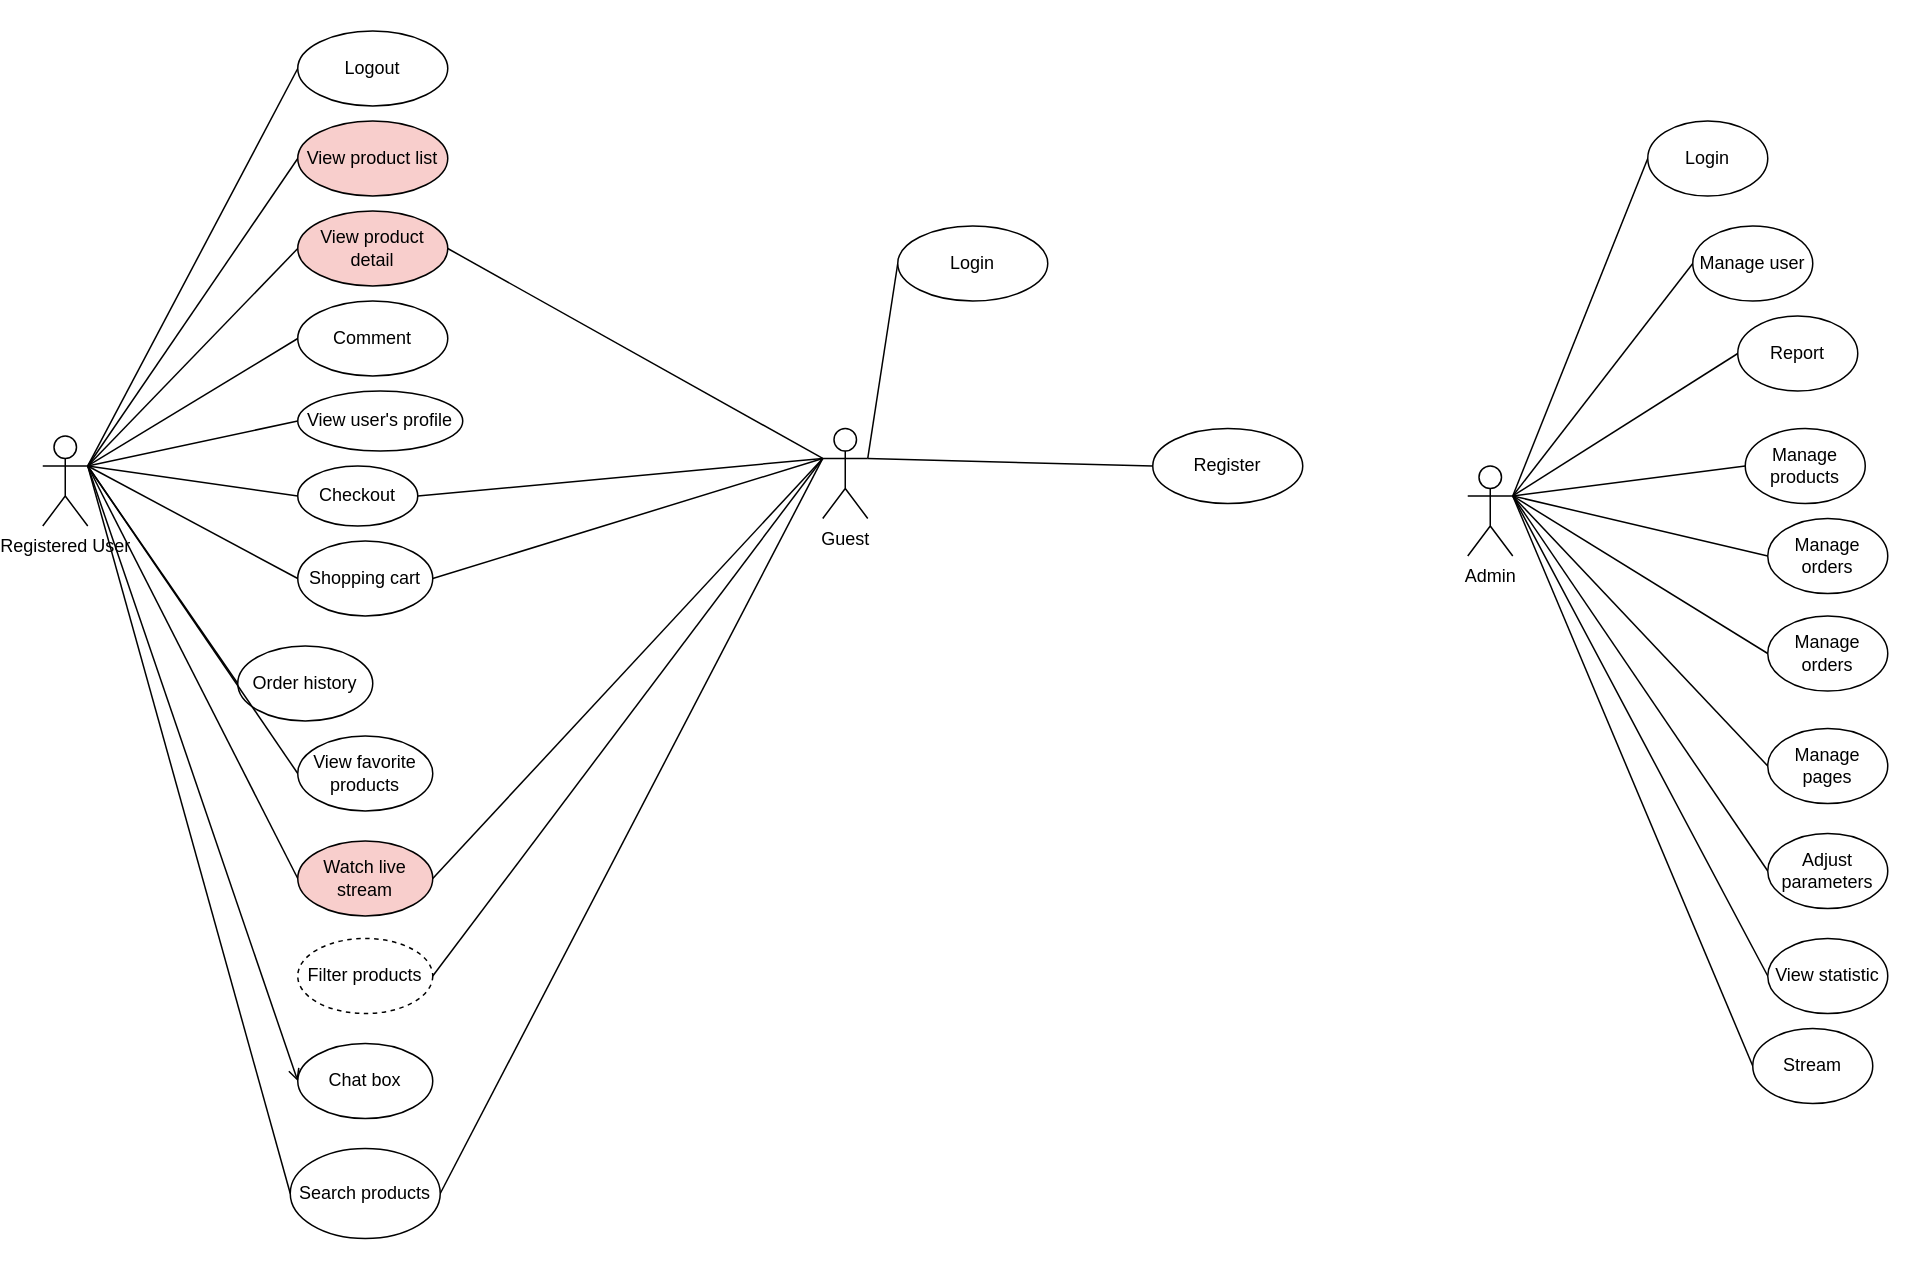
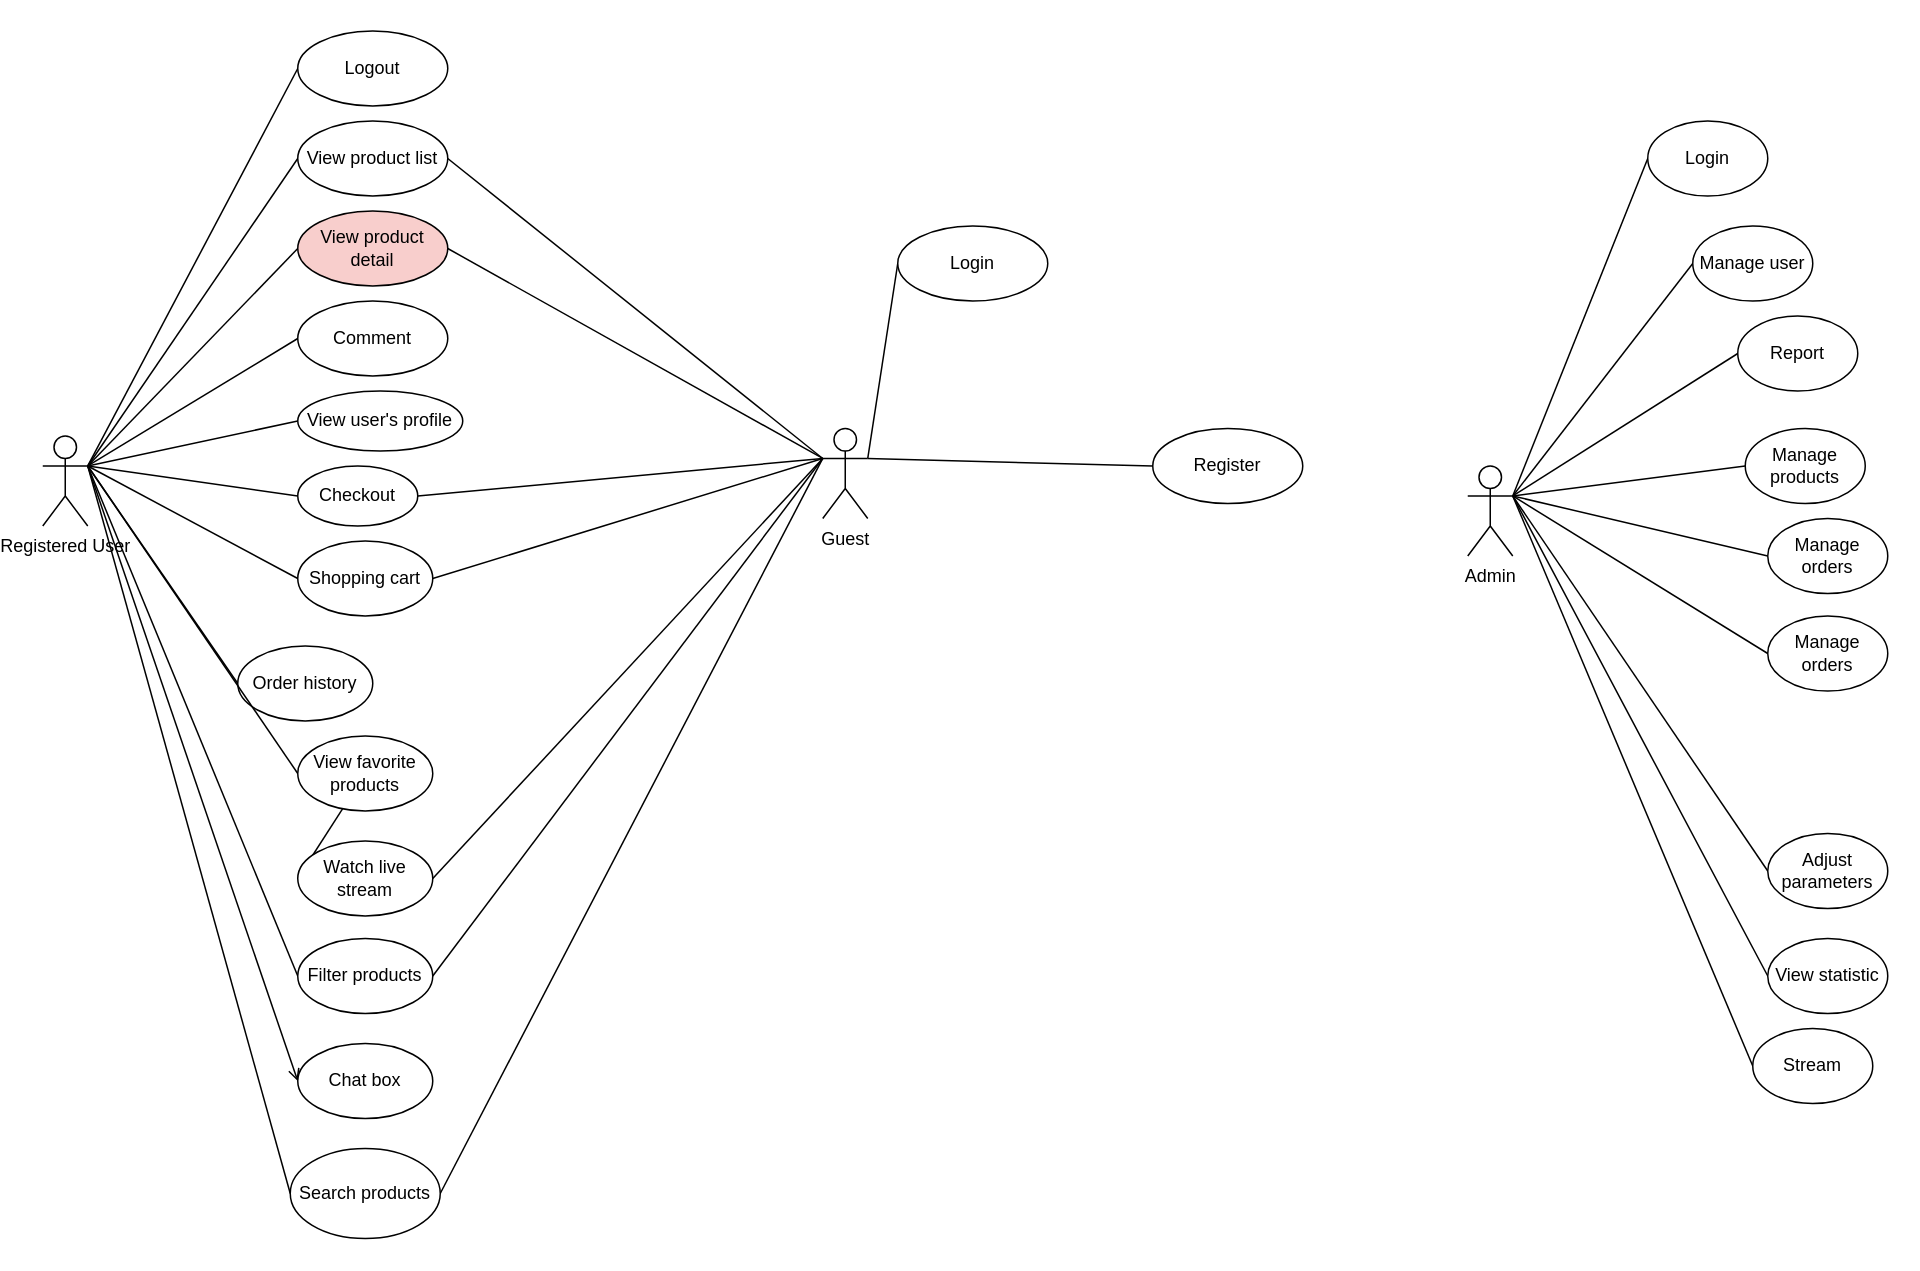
node "View product list": fillcolor #f8cecc -> #ffffff
edge "View product list" -- "Guest": added
edge "Admin" -- "Manage pages": removed
edge "Registered User" -- "Watch live stream": now "View favorite products" -- "Watch live stream"
edge "Registered User" -- "Filter products": added
node "Manage pages": removed
node "Watch live stream": fillcolor #f8cecc -> #ffffff
node "Filter products": style dashed -> solid
